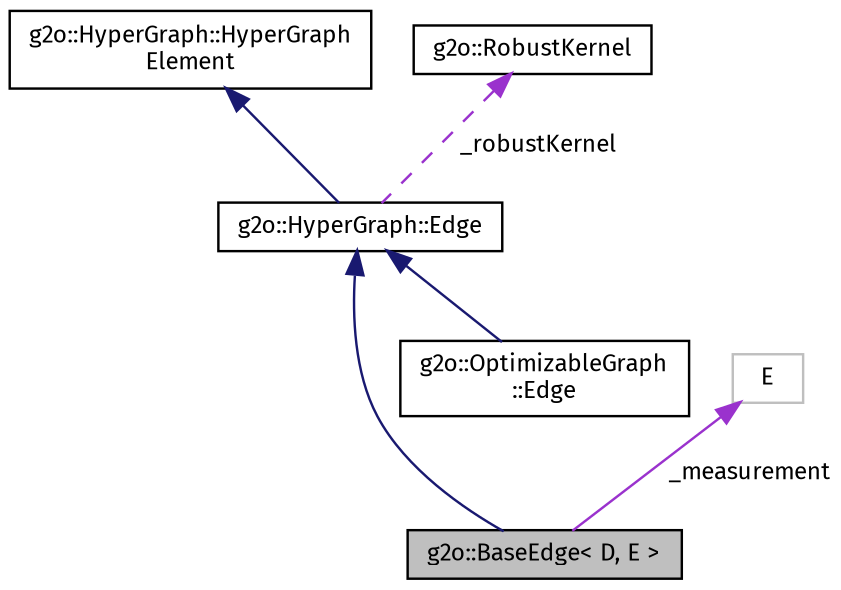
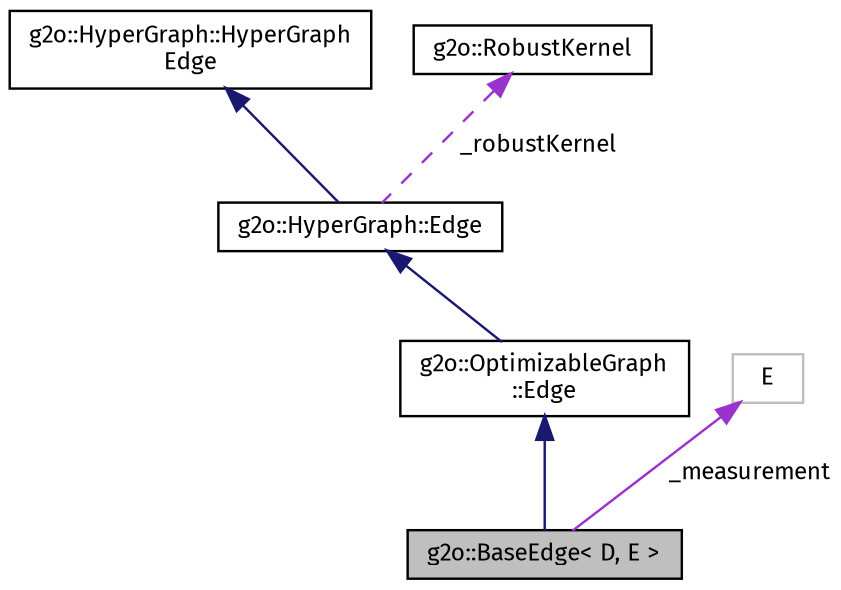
node "g2o::HyperGraph::HyperGraph Element": label "g2o::HyperGraph::HyperGraph Element" -> "g2o::HyperGraph::HyperGraph Edge"
edge "g2o::BaseEdge< D, E >" -> "g2o::HyperGraph::Edge": now "g2o::BaseEdge< D, E >" -> "g2o::OptimizableGraph ::Edge"
